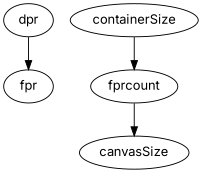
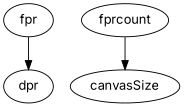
node "containerSize": removed
edge "dpr" -> "fpr": reversed
